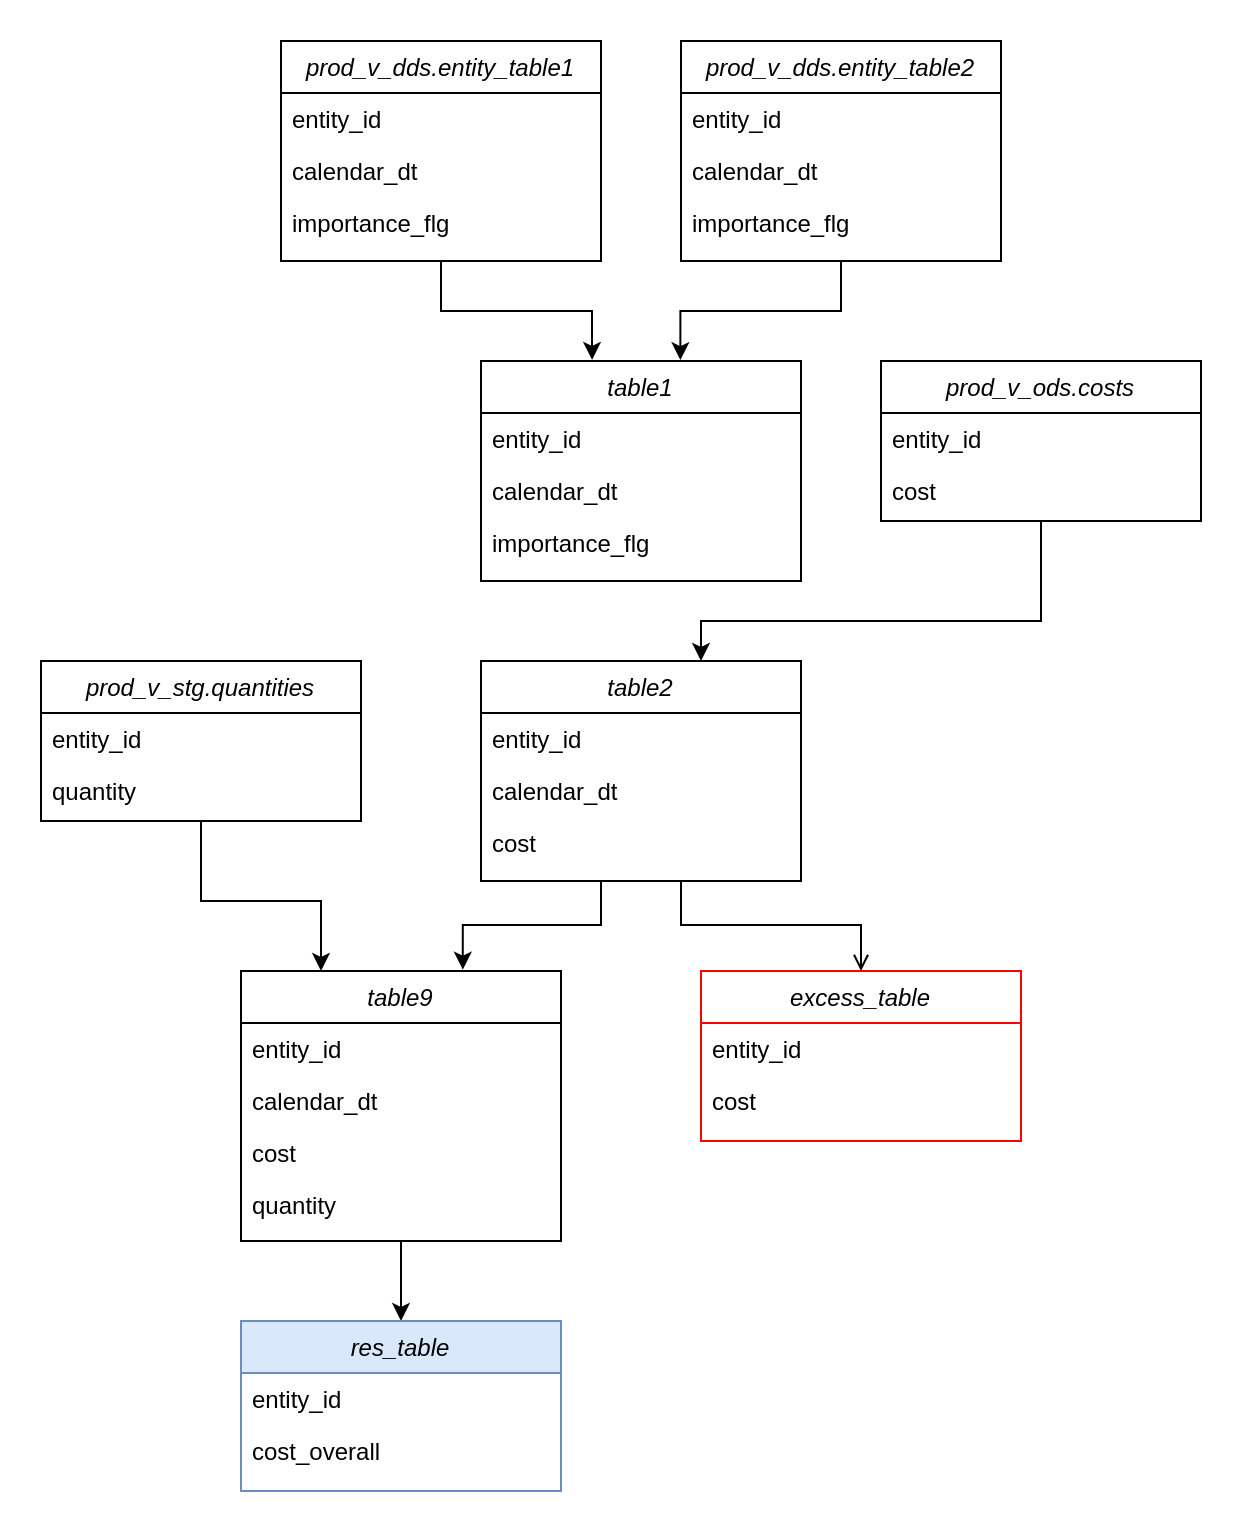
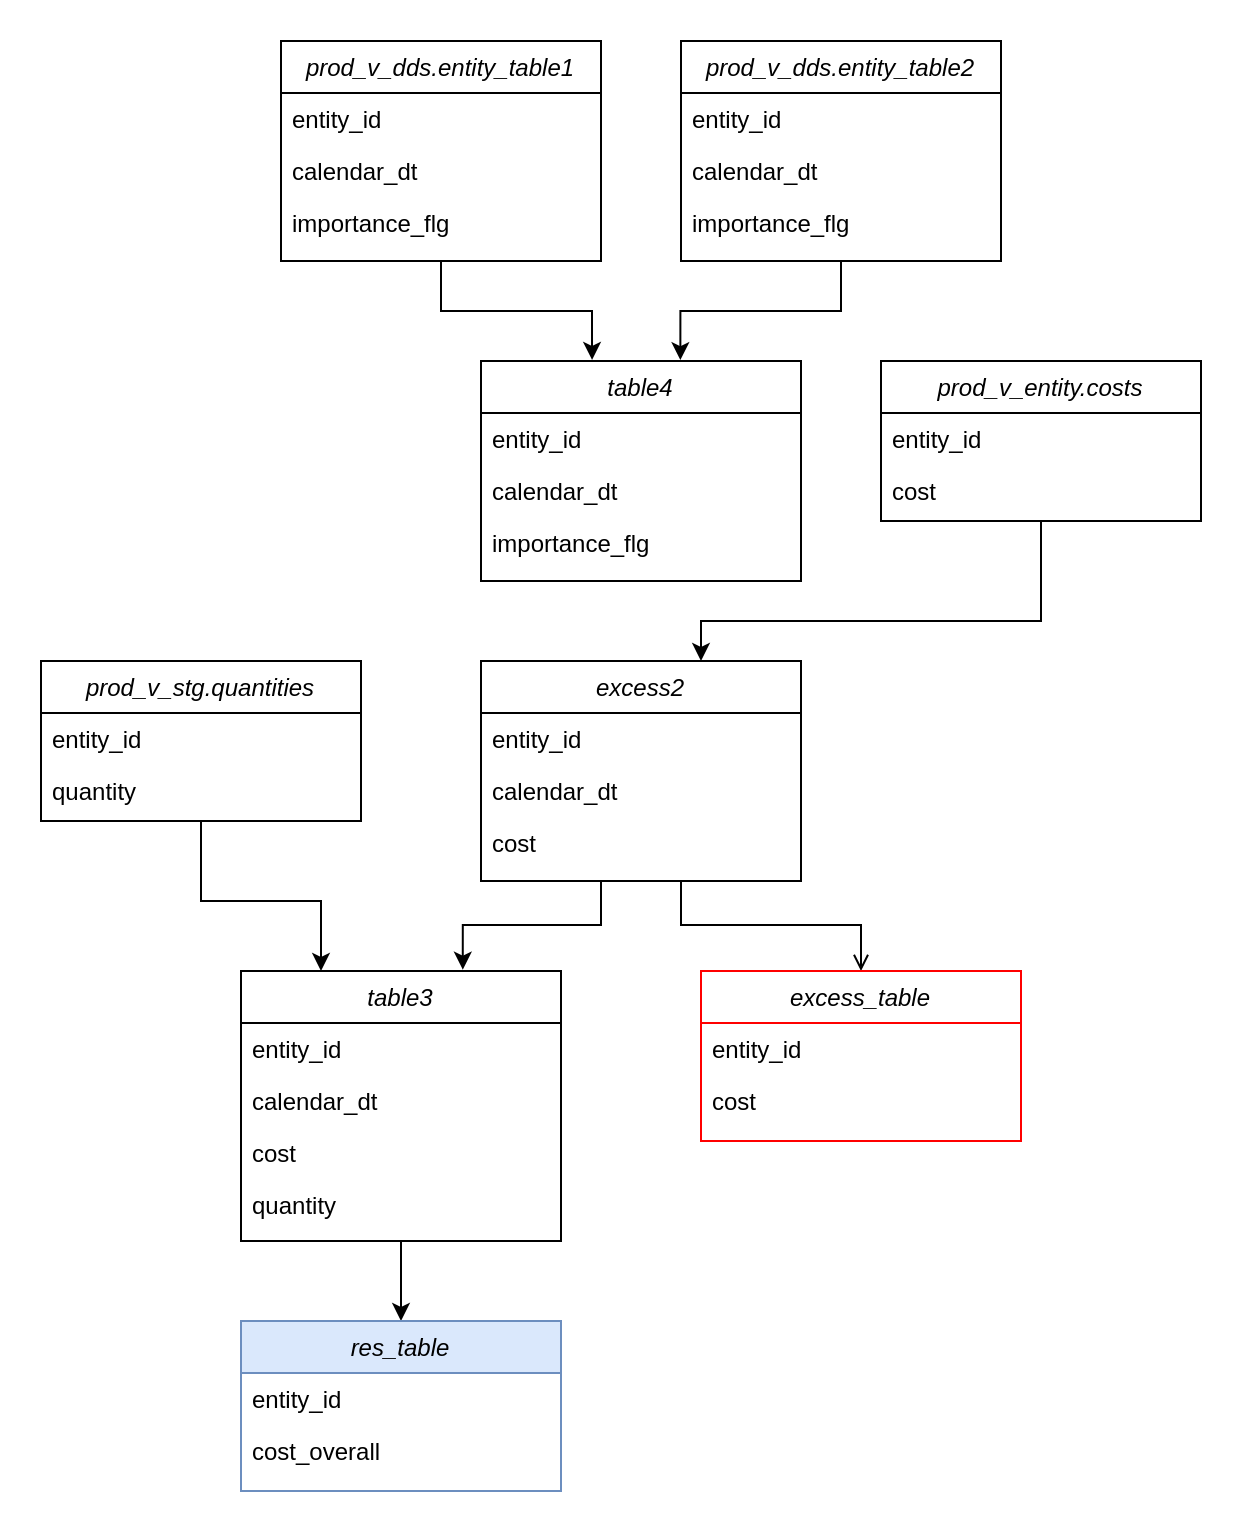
node "table1": label "table1" -> "table4"
node "prod_v_ods.costs": label "prod_v_ods.costs" -> "prod_v_entity.costs"
node "table2": label "table2" -> "excess2"
node "table9": label "table9" -> "table3"
